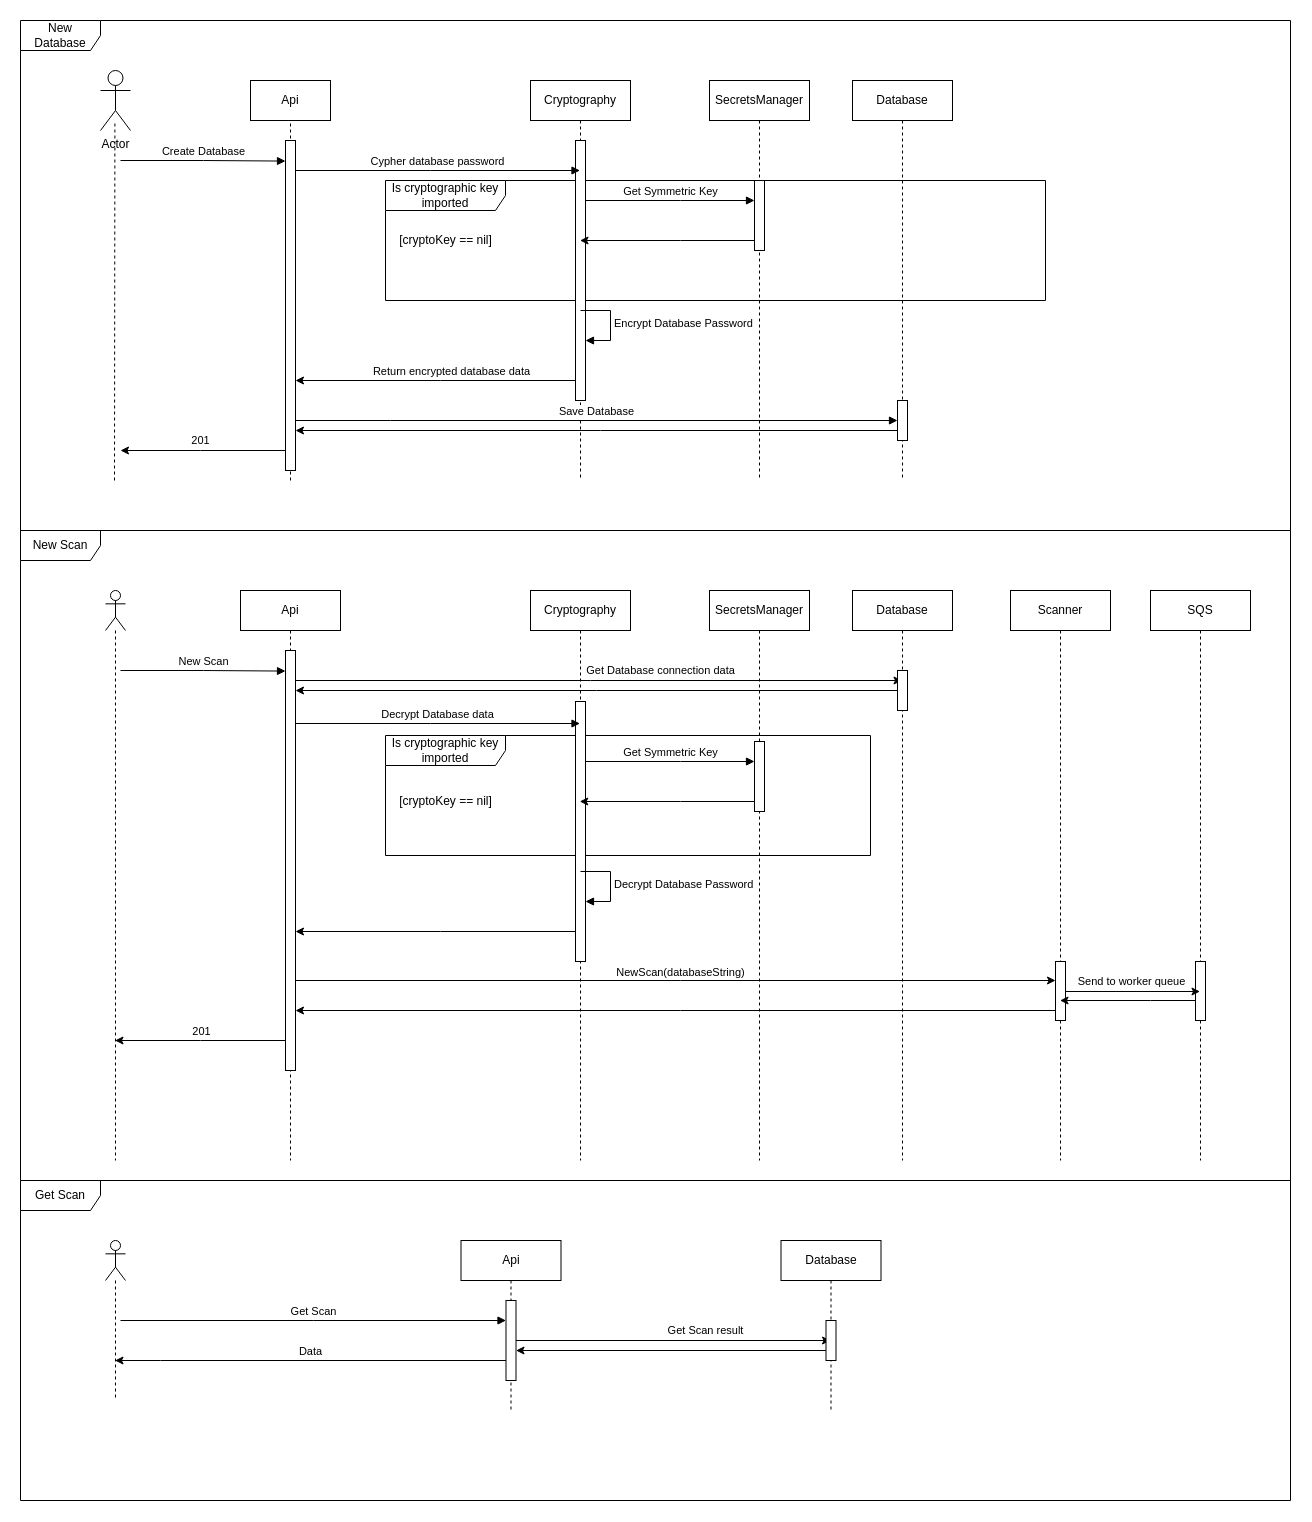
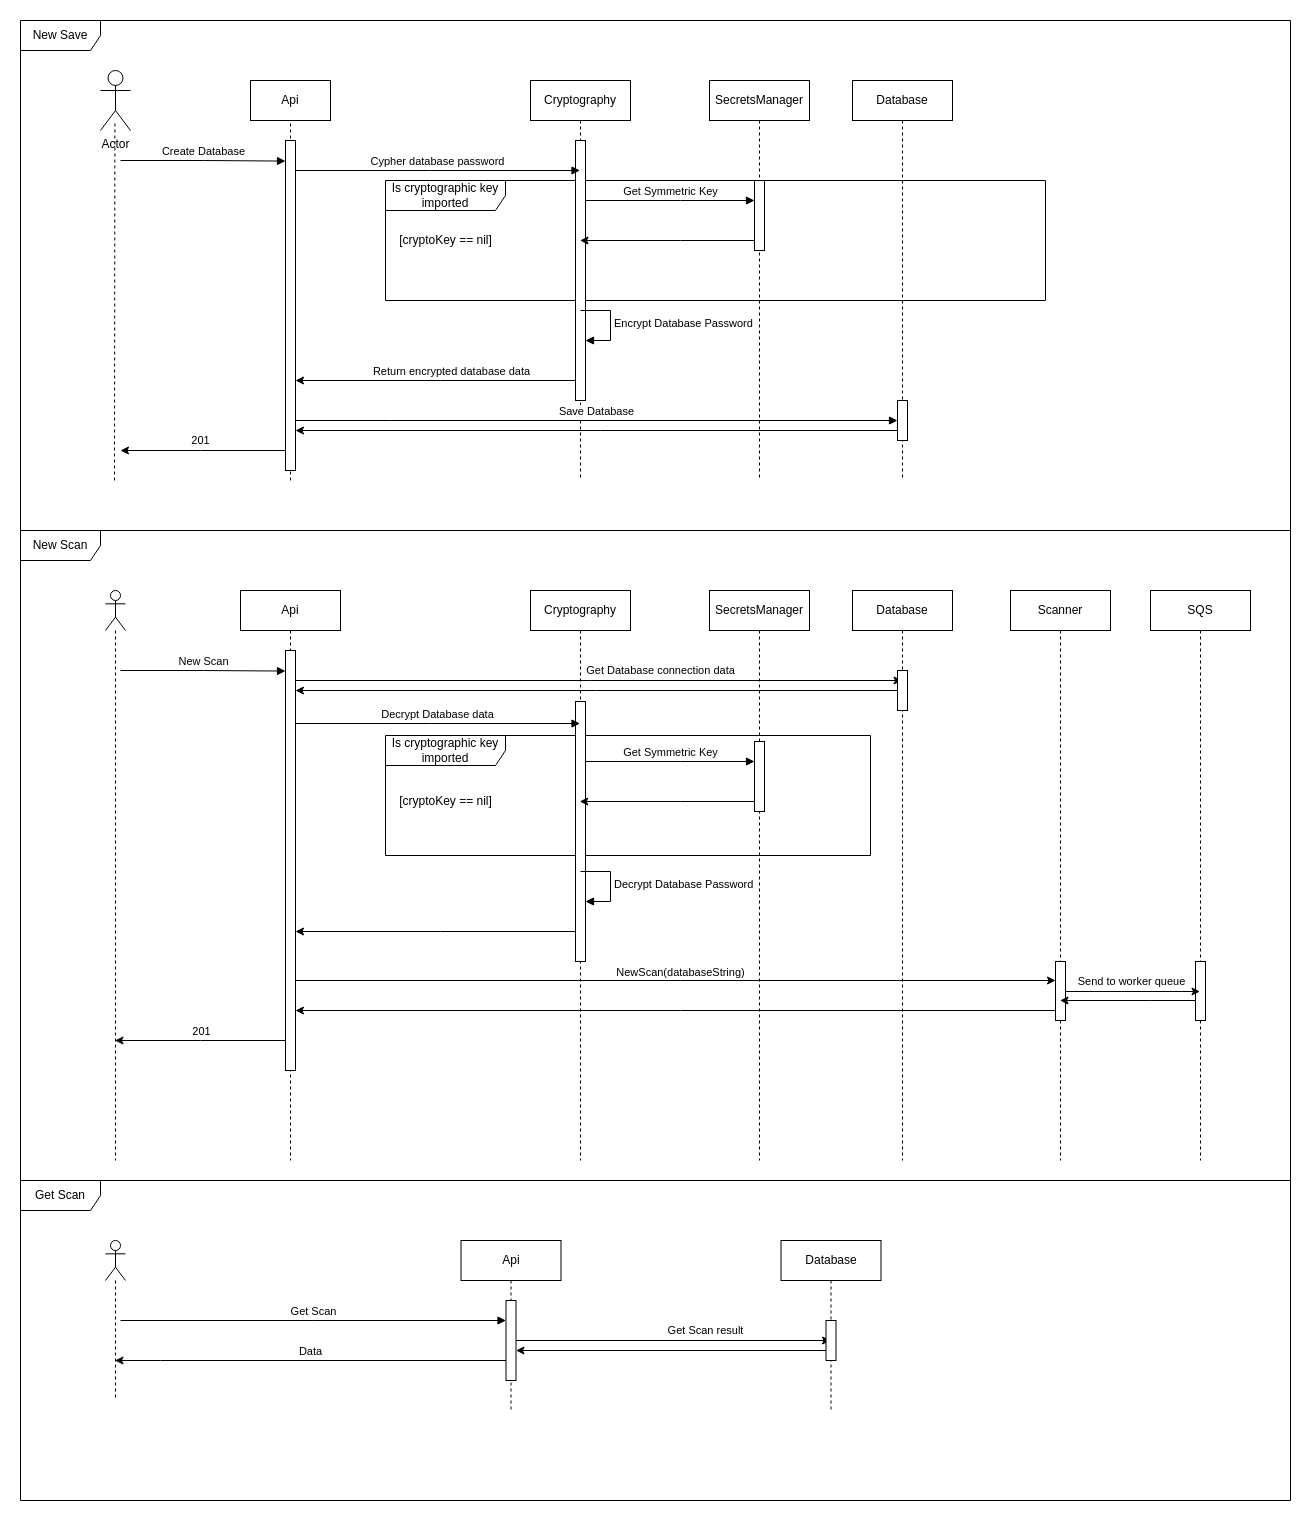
node "New Database": label "New Database" -> "New Save"
